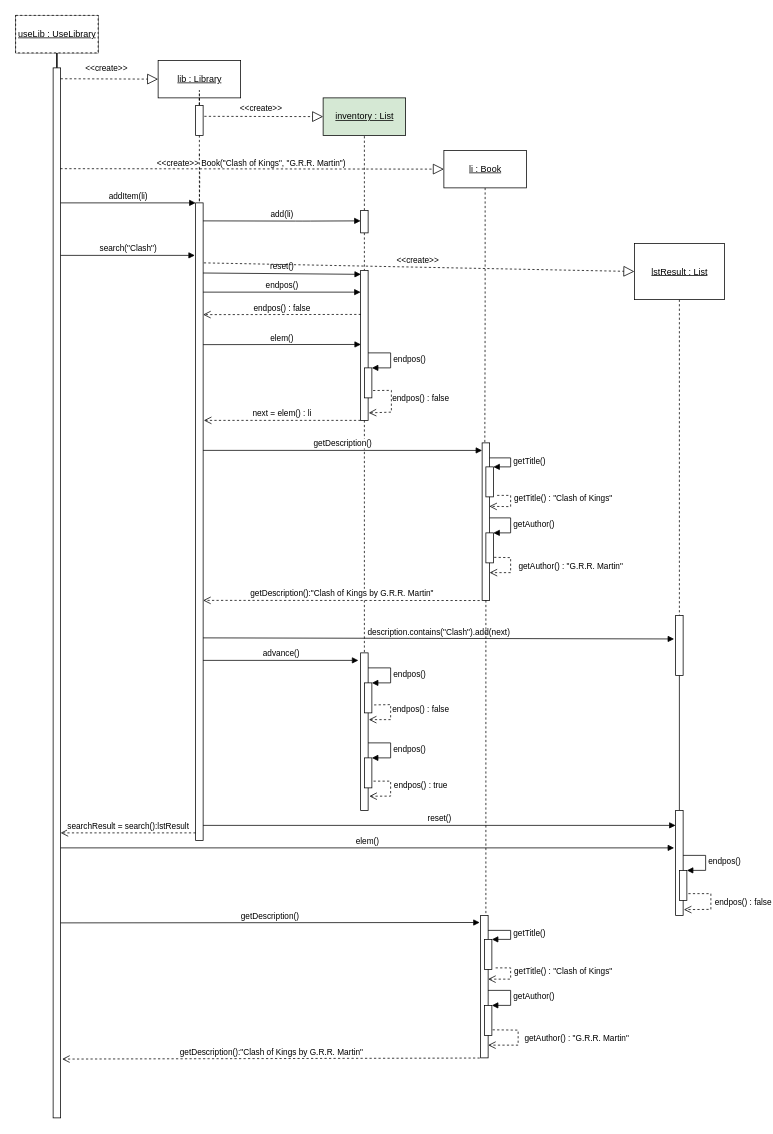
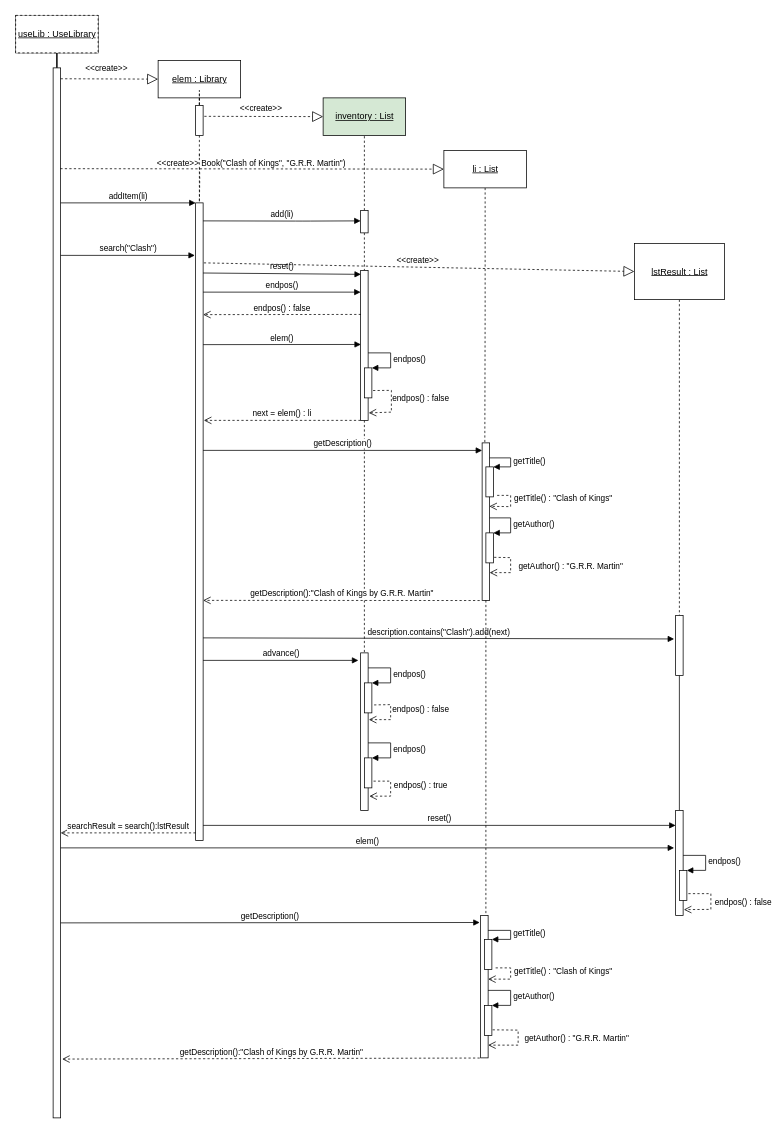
node "lib : Library": label "lib : Library" -> "elem : Library"
node "li : Book": label "li : Book" -> "li : List"
